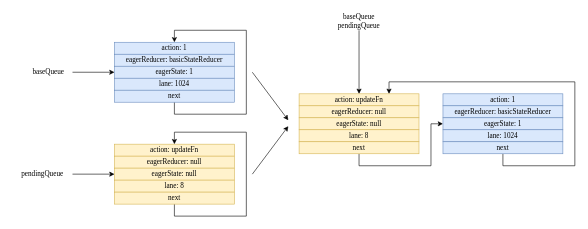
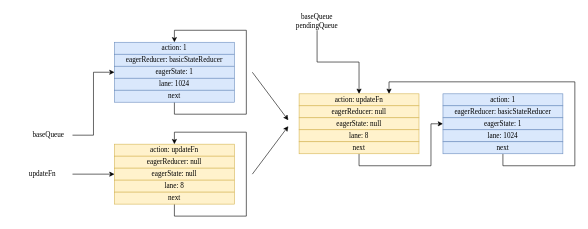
node "baseQueue pendingQueue": moved (359, 21) -> (317, 21)
node "baseQueue": moved (48, 72) -> (48, 135)
node "pendingQueue": label "pendingQueue" -> "updateFn"
